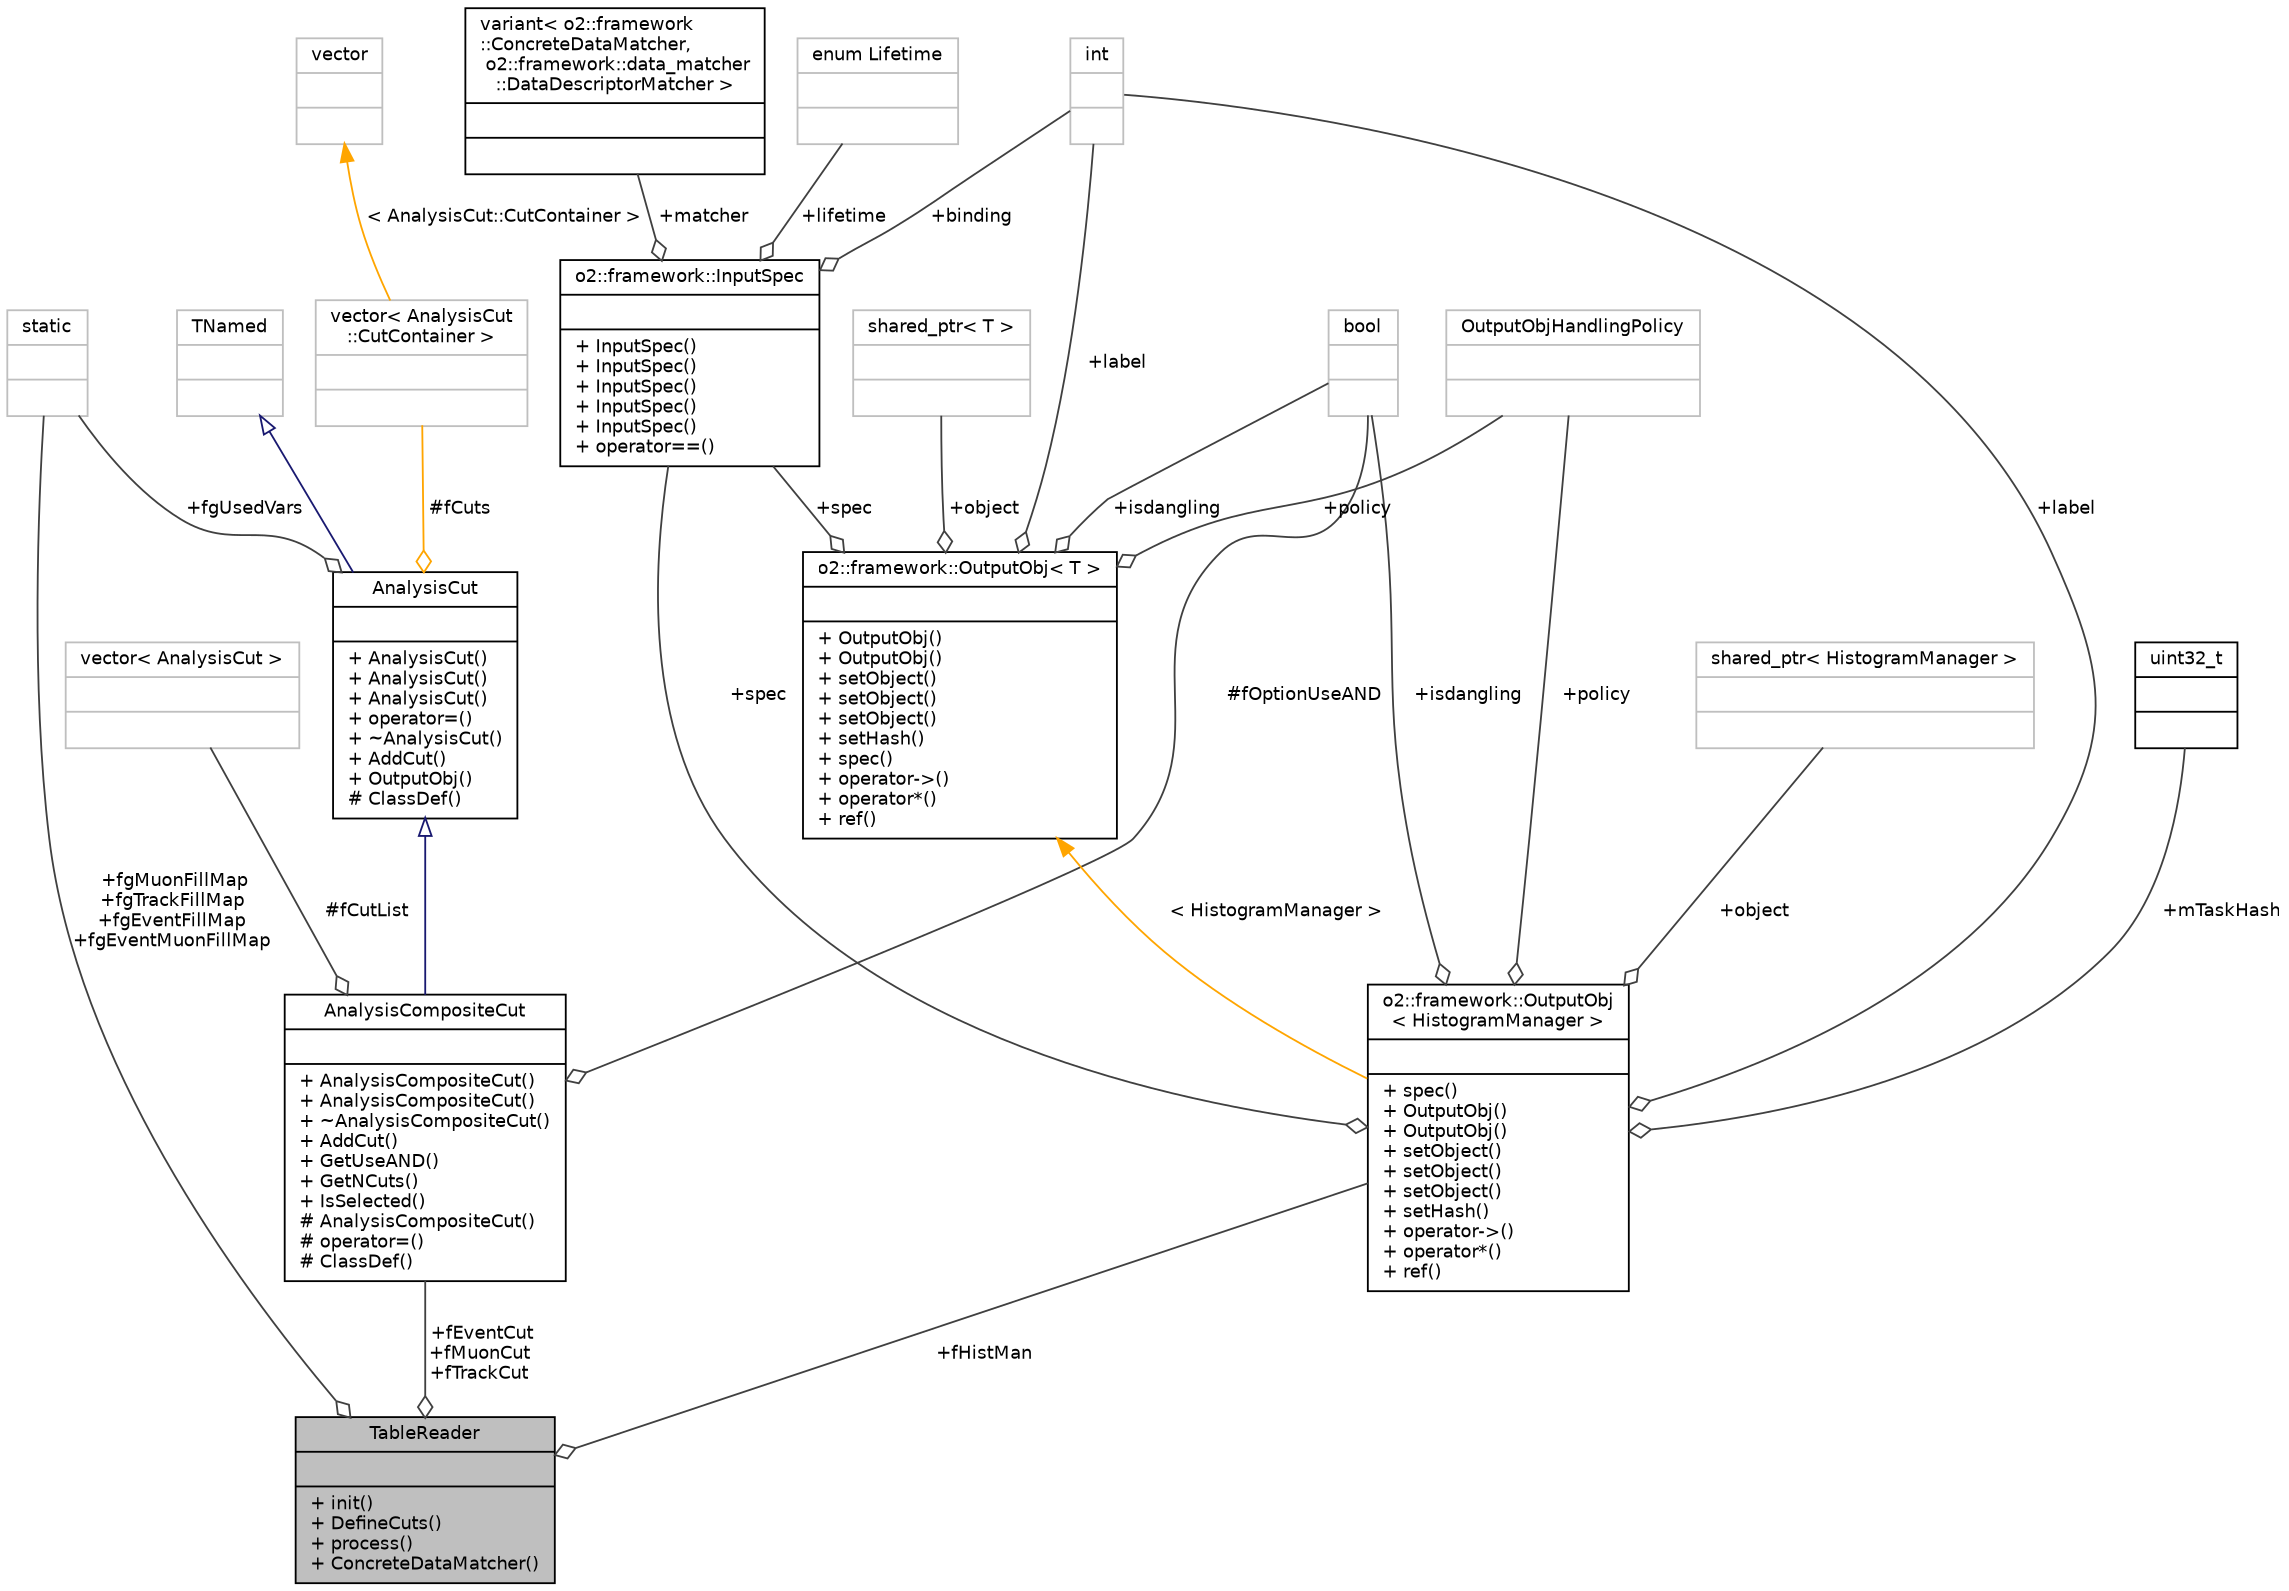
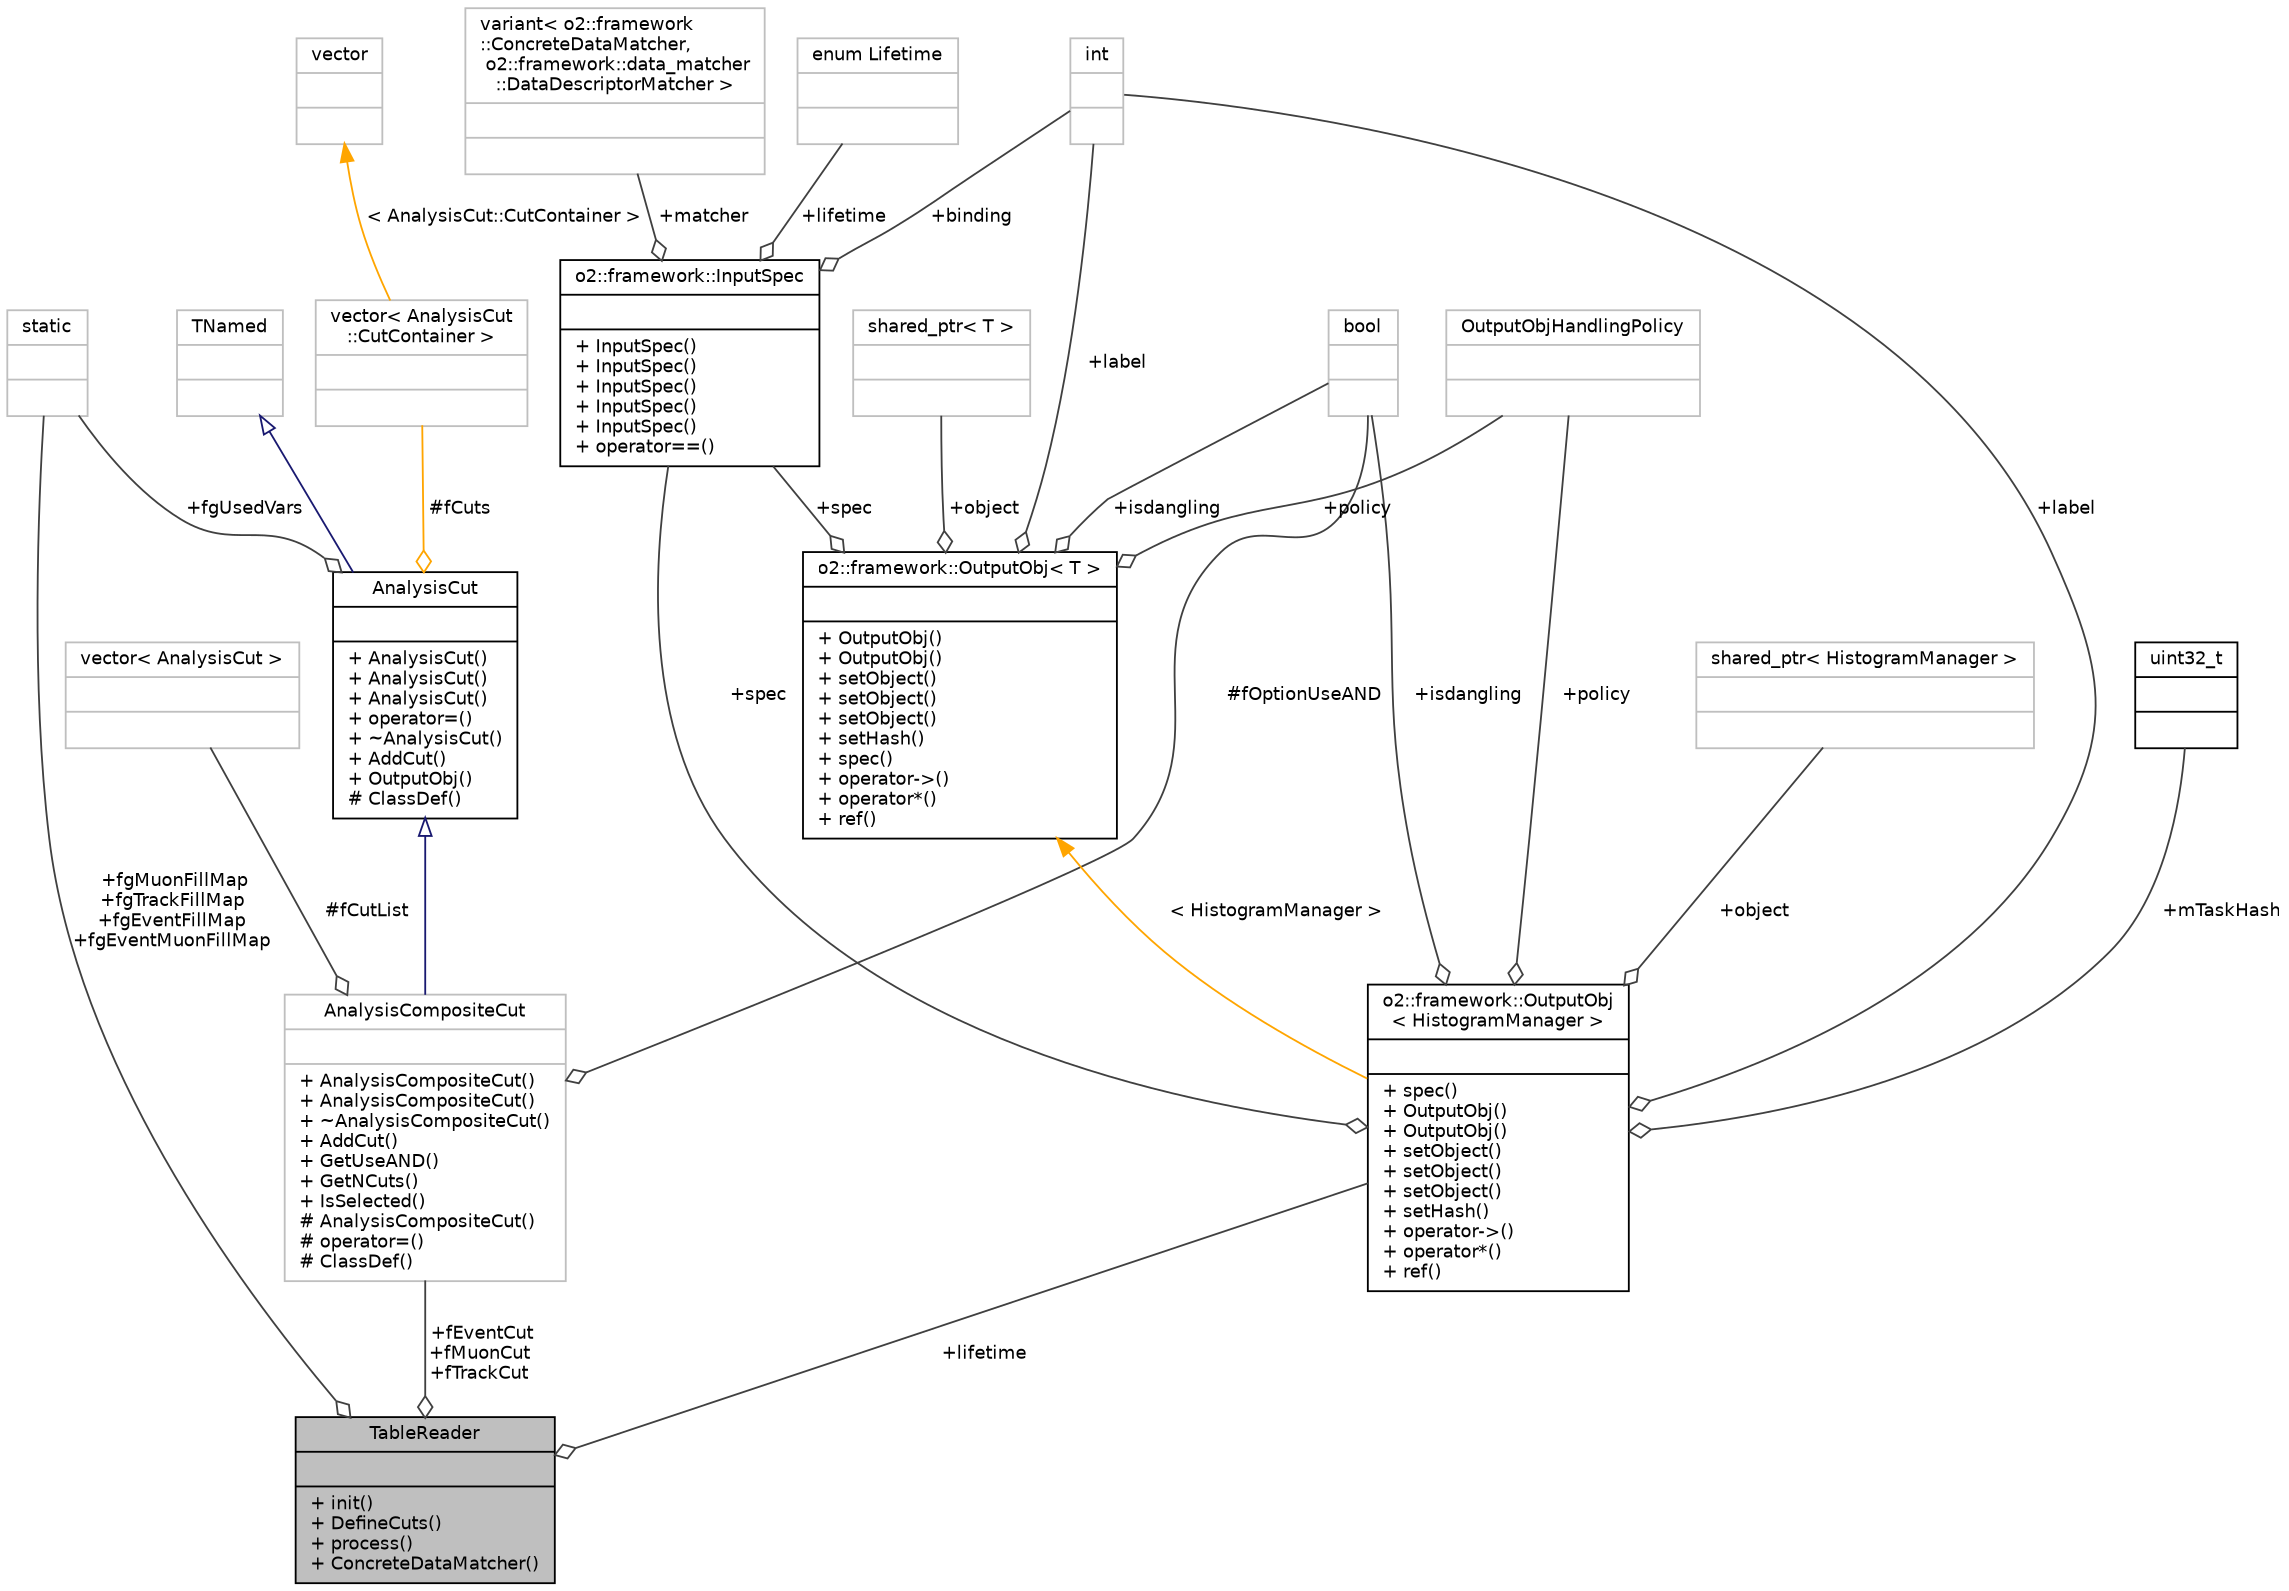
node "variant< o2::framework": color black -> grey75
node "AnalysisCompositeCut": color black -> grey75
edge "o2::framework::OutputObj" -> "TableReader": label " +fHistMan" -> " +lifetime"
